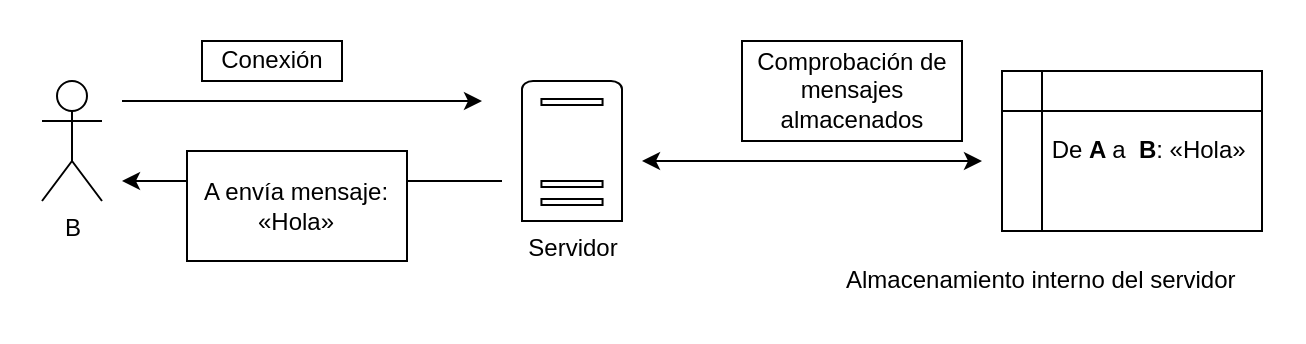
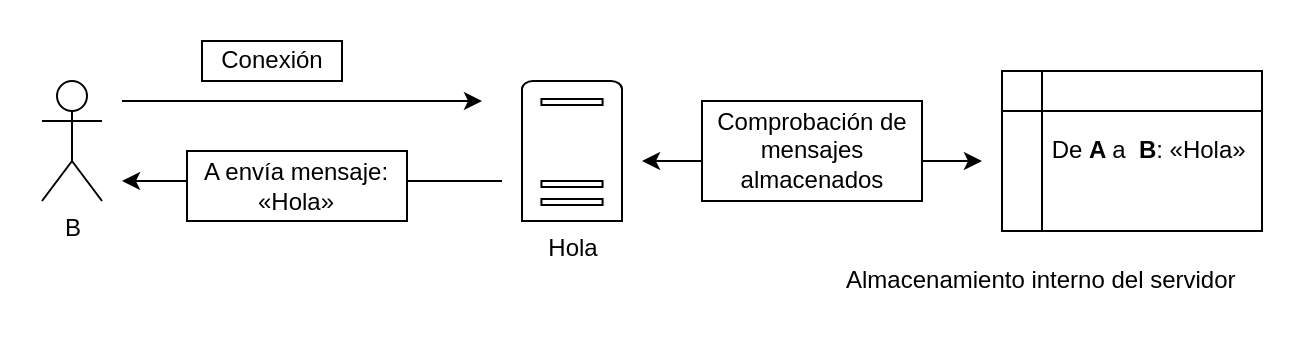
node "Comprobación de mensajes almacenados": moved (852, 91) -> (812, 151)
node "A envía mensaje: «Hola»": size 220x110 -> 220x70
node "Servidor": label "Servidor" -> "Hola"
